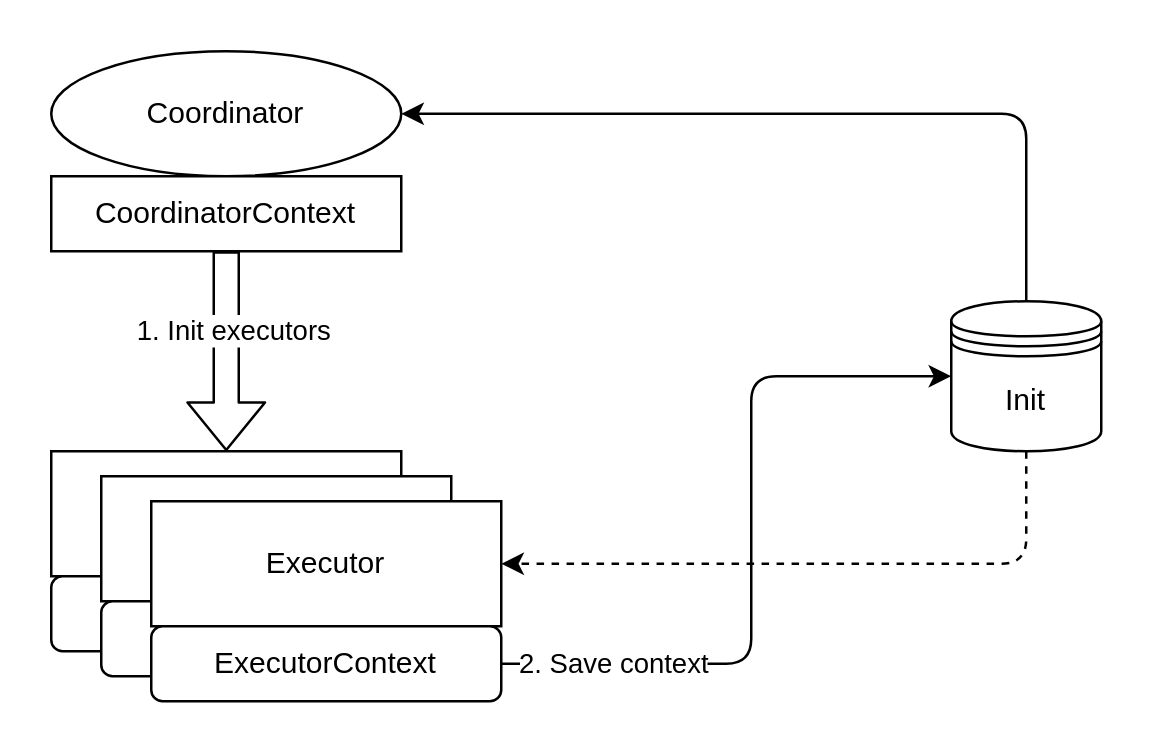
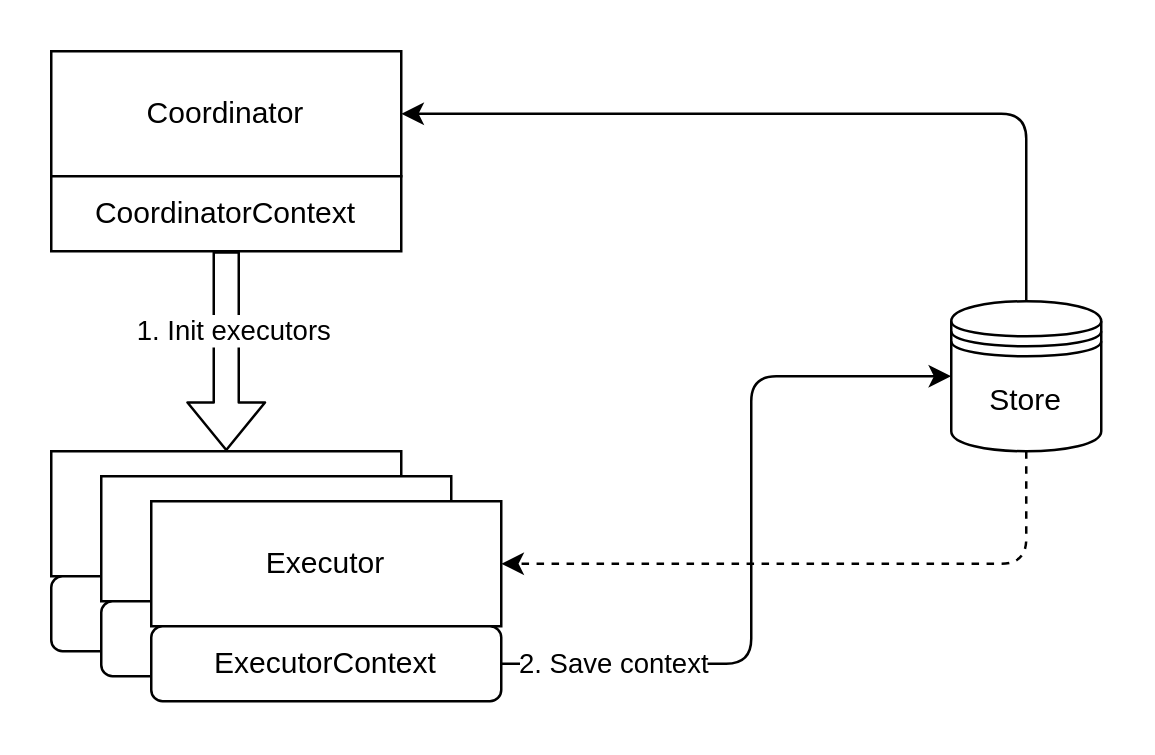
node "Coordinator": shape ellipse -> rectangle
node "Init": label "Init" -> "Store"
